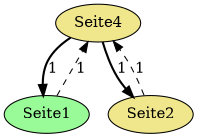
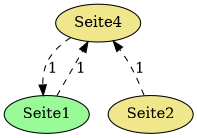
edge "Seite4" -> "Seite1": style bold -> dashed
edge "Seite4" -> "Seite2": removed, label "1"
